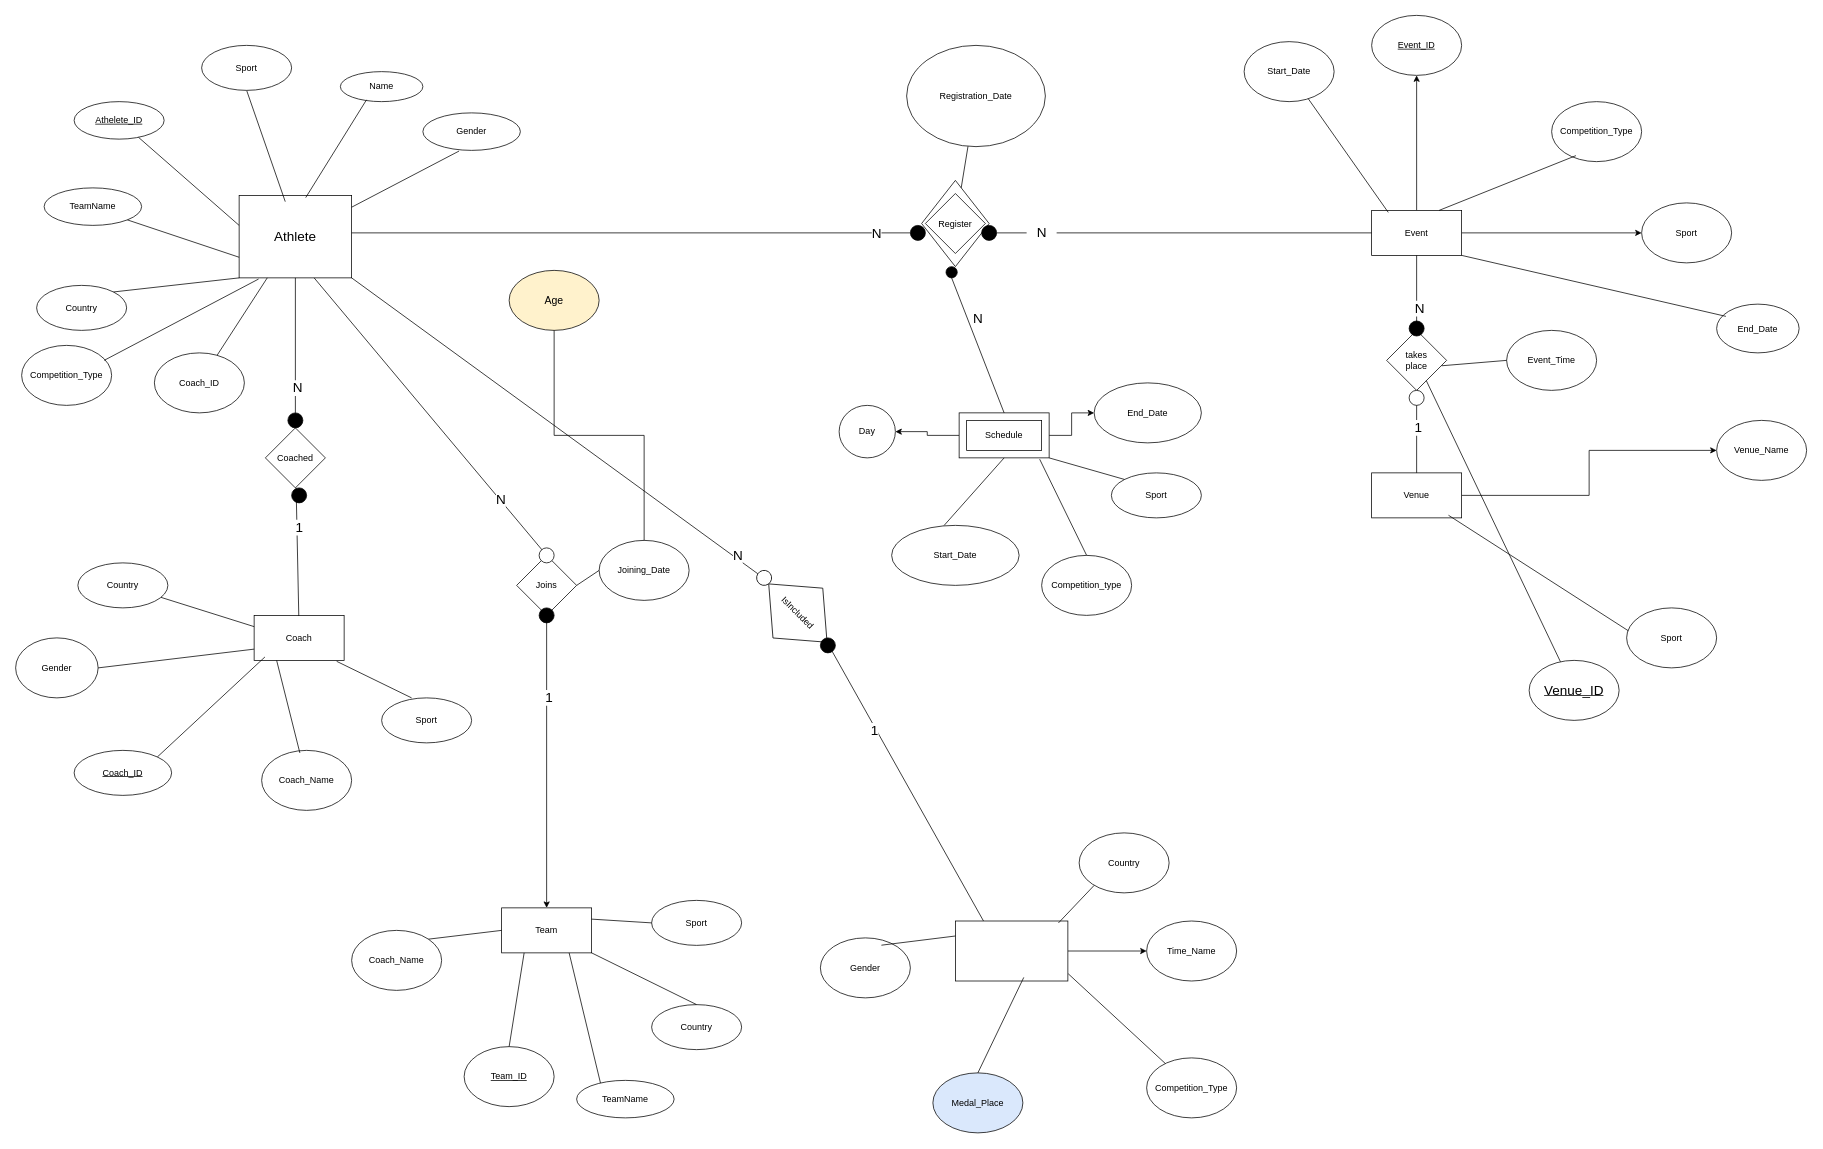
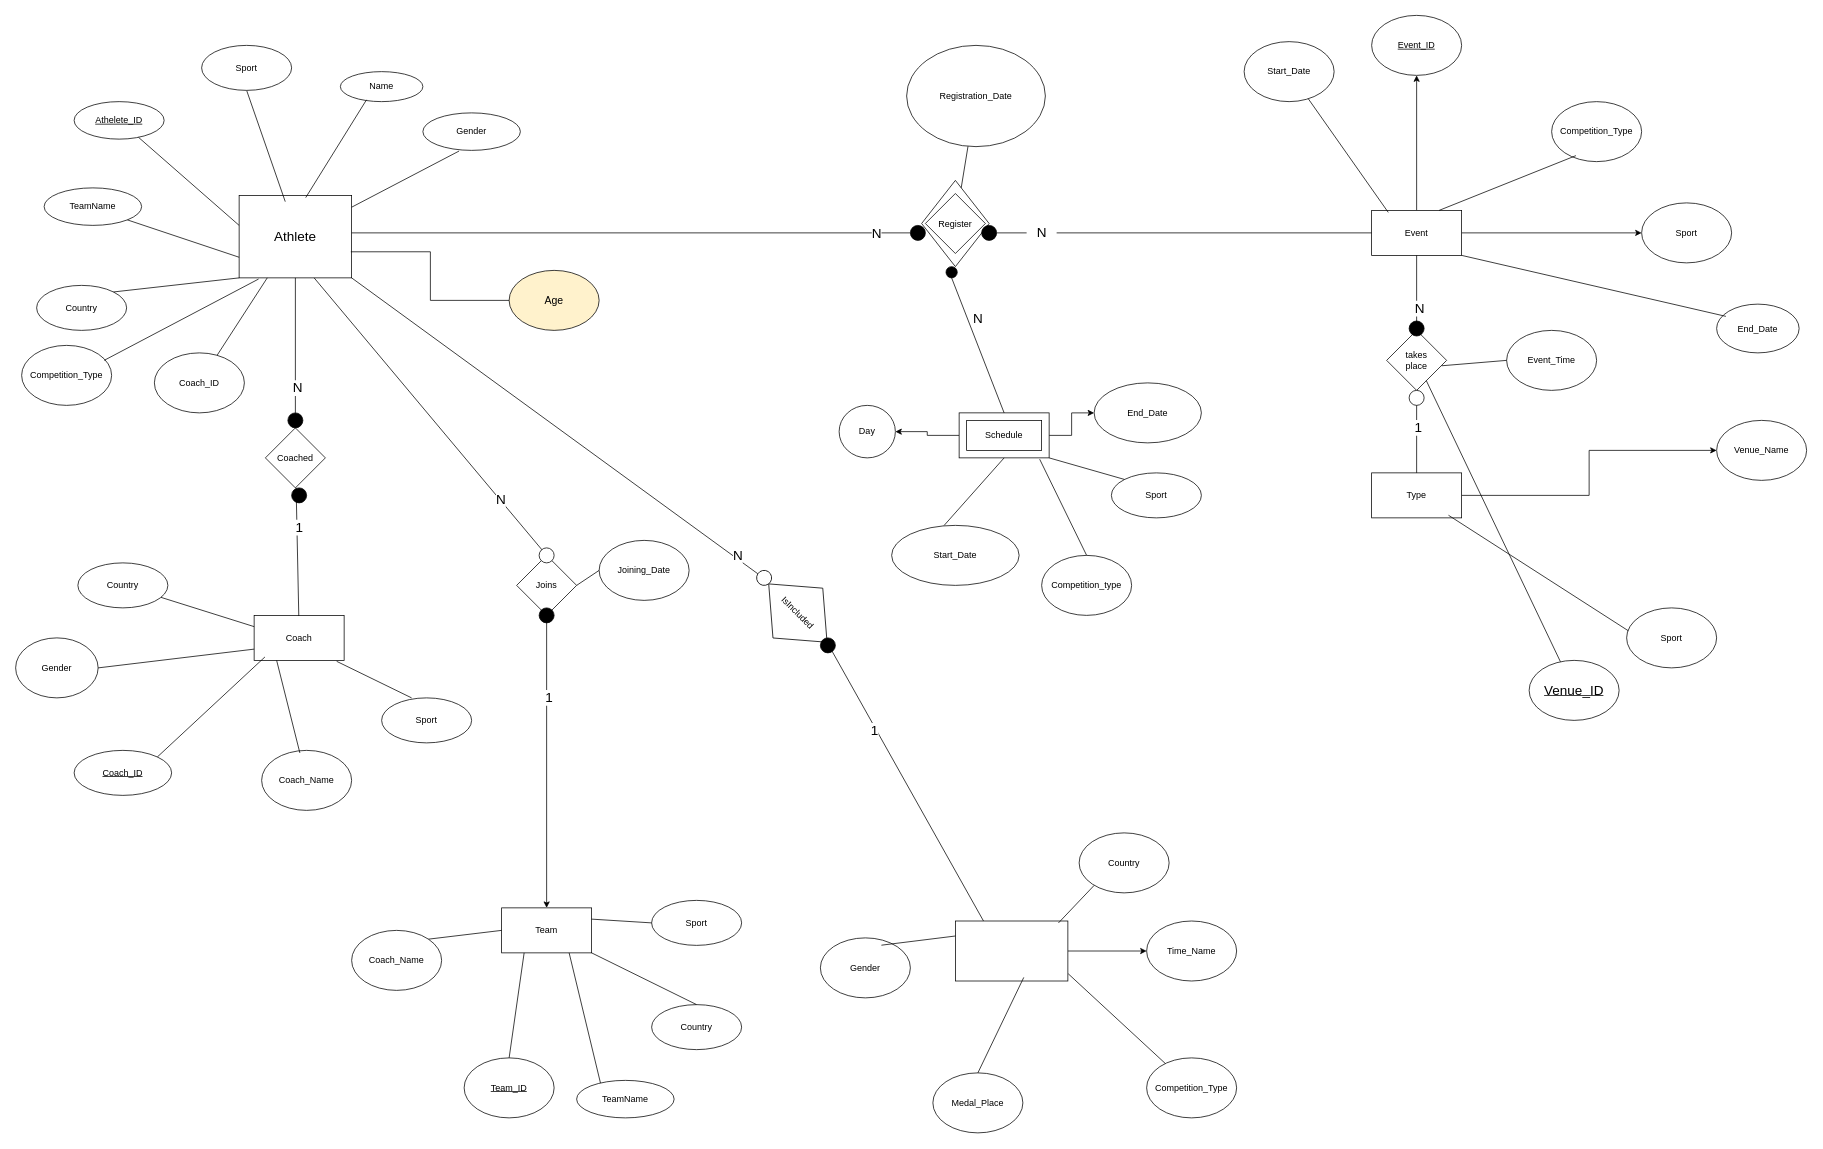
edge "Age" -- "Joining_Date": now "Age" -- "Athlete"
node "Venue": label "Venue" -> "Type"
node "Team_ID": moved (509, 1077) -> (509, 1088)
node "Medal_Place": fillcolor #dae8fc -> #ffffff
